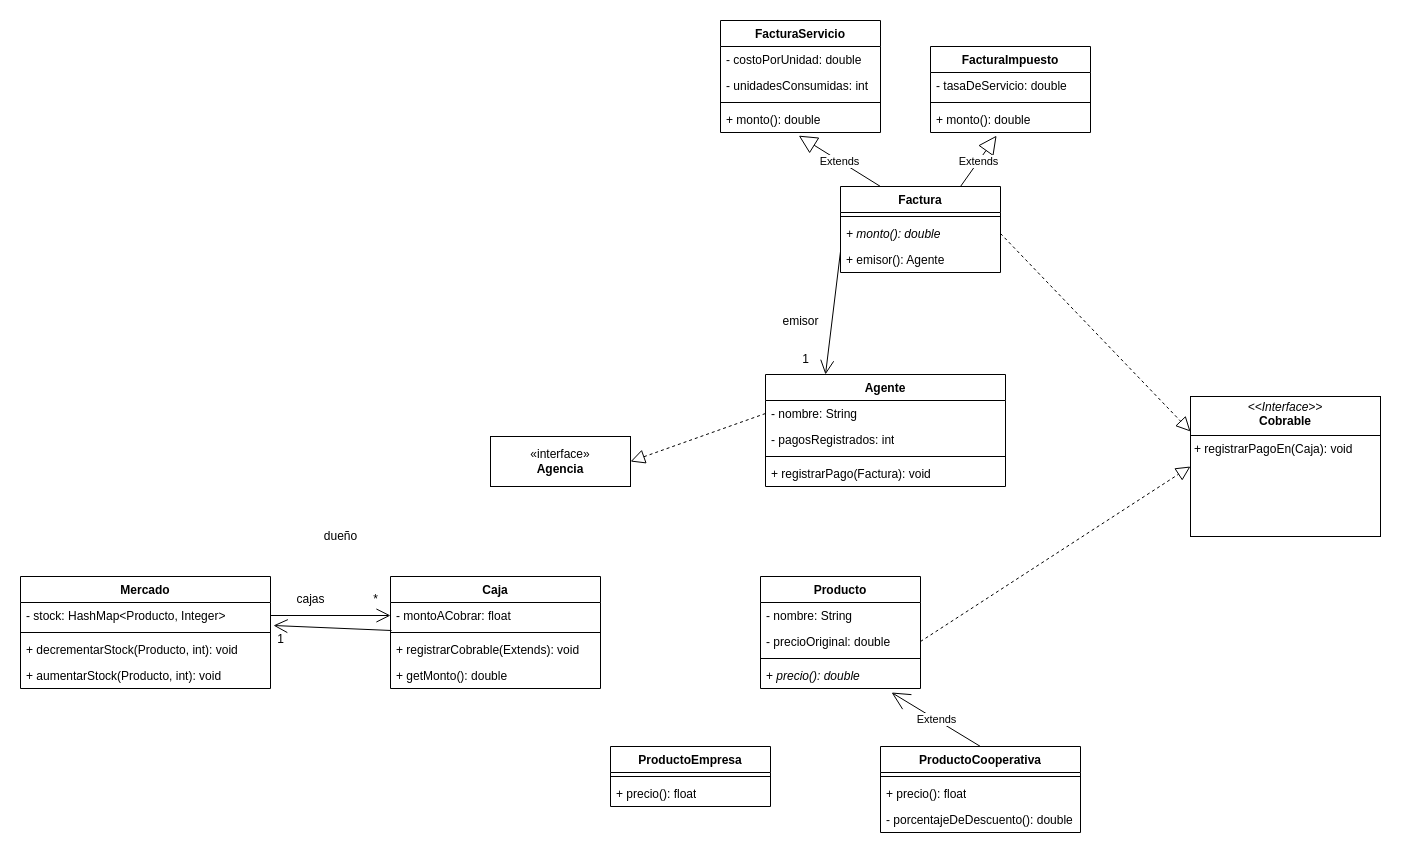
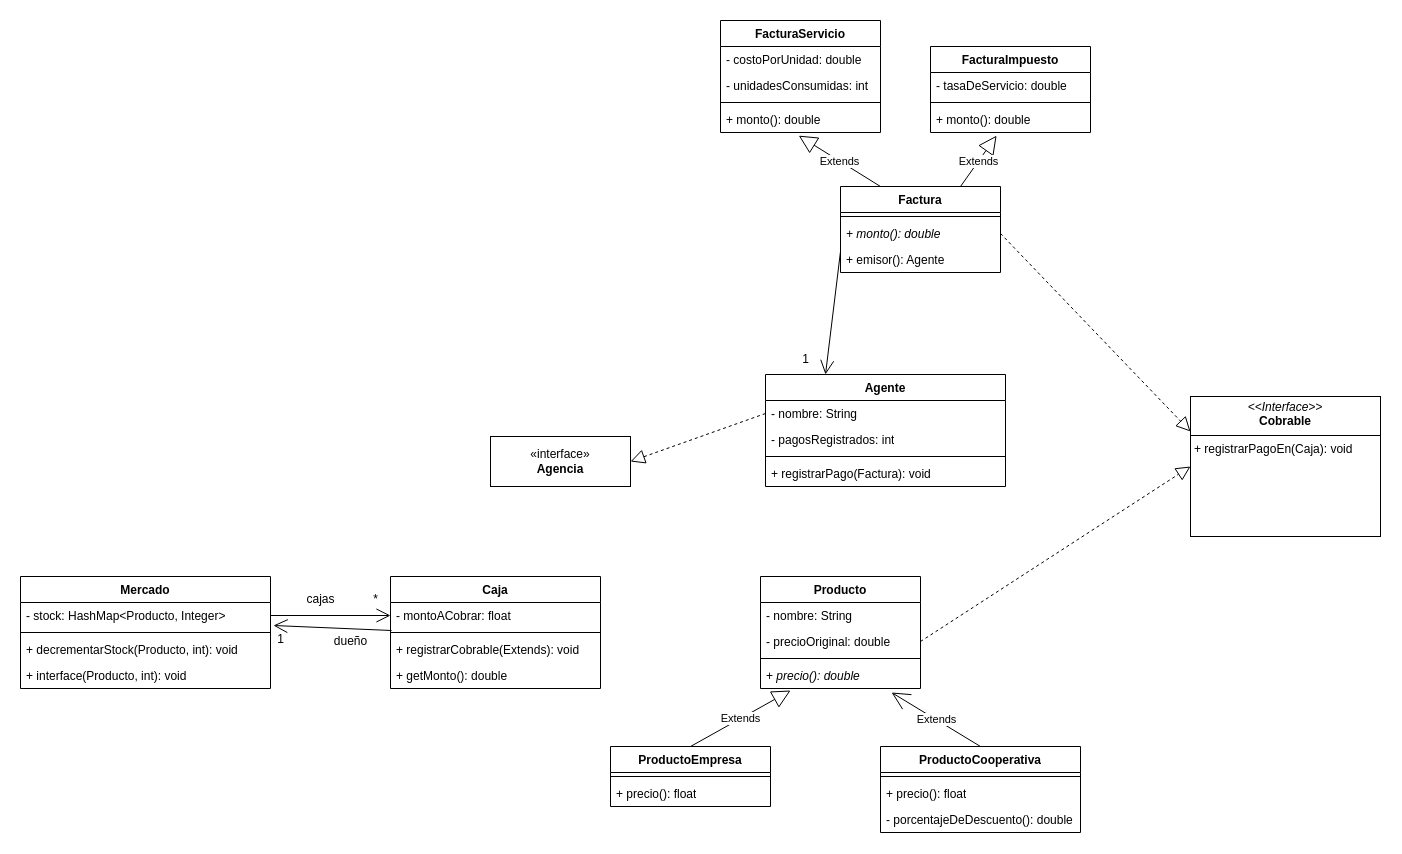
node "emisor": removed
node "dueño": moved (341, 537) -> (351, 642)
node "cajas": moved (311, 600) -> (321, 600)
node "+ aumentarStock(Producto, int): void": label "+ aumentarStock(Producto, int): void" -> "+ interface(Producto, int): void"
edge "ProductoEmpresa" -> "+ precio(): double": added, label "Extends"
